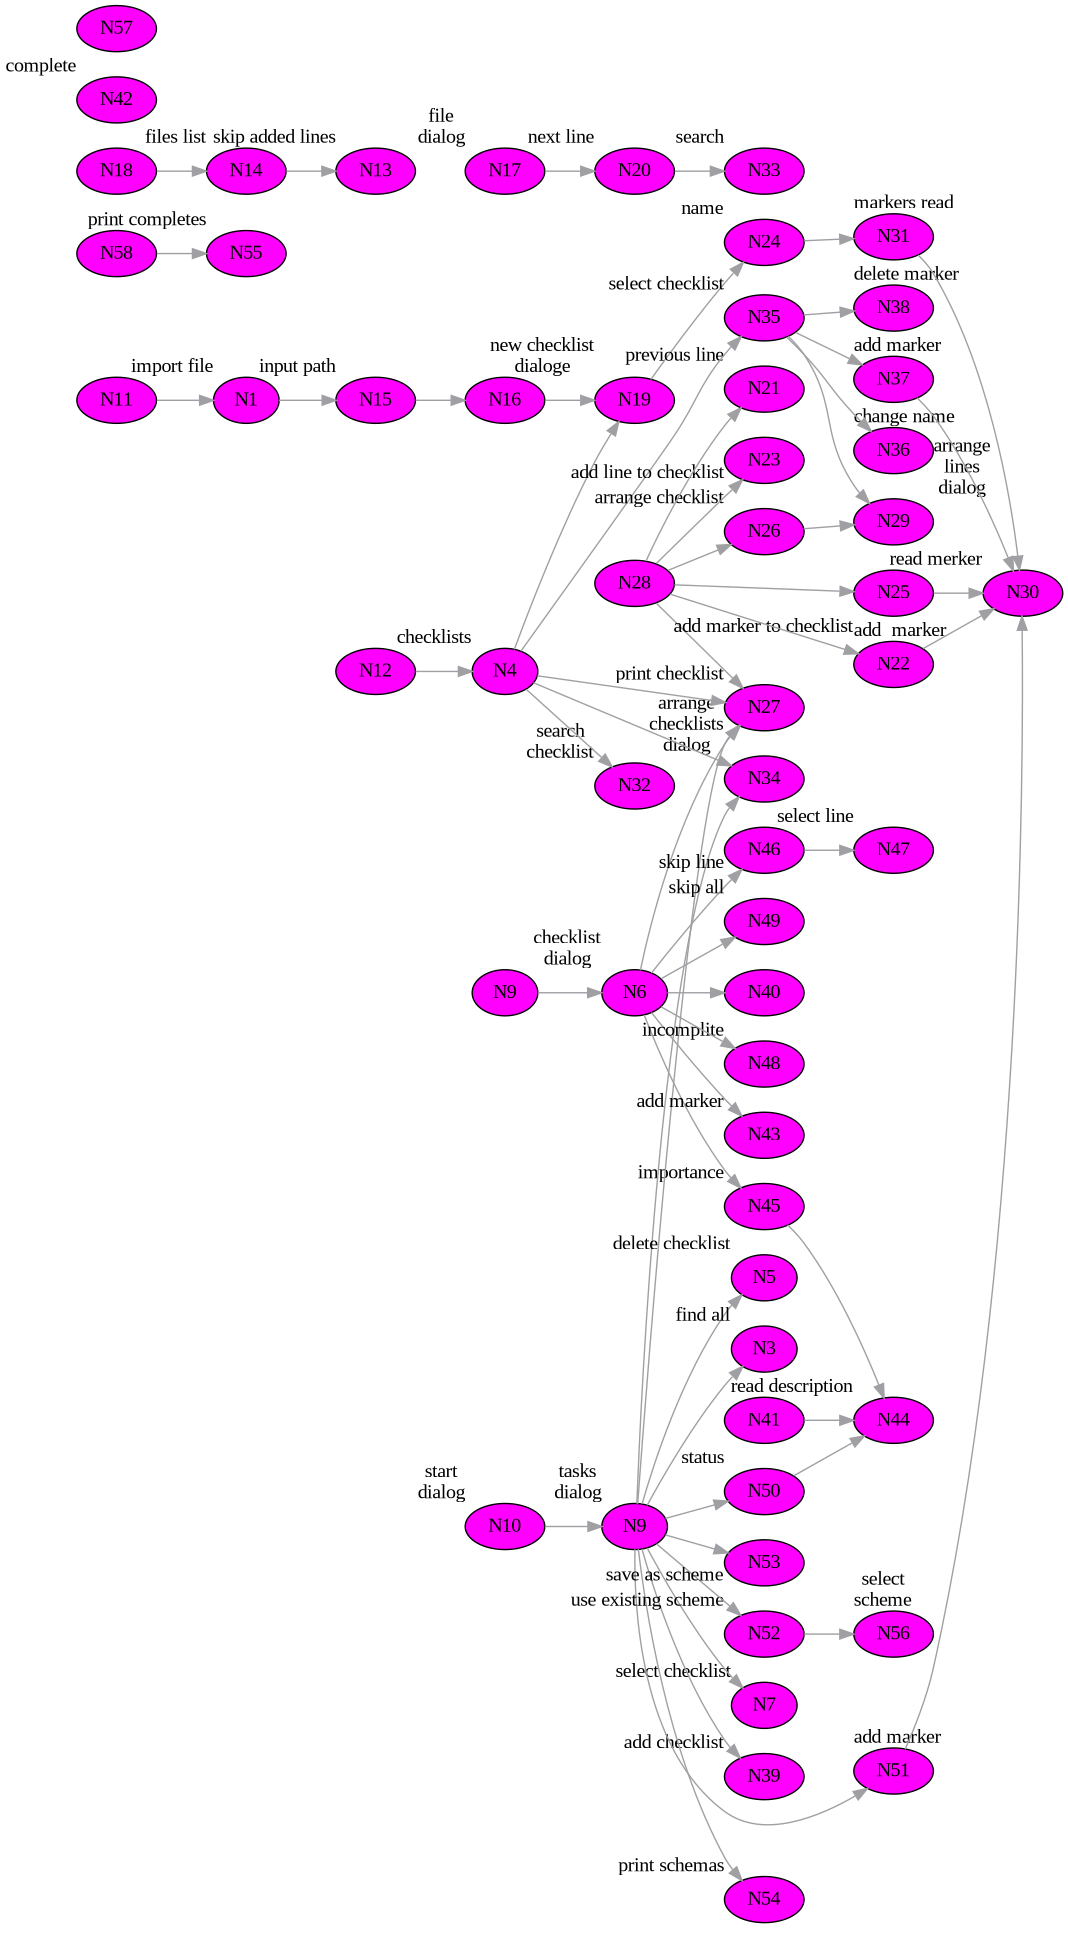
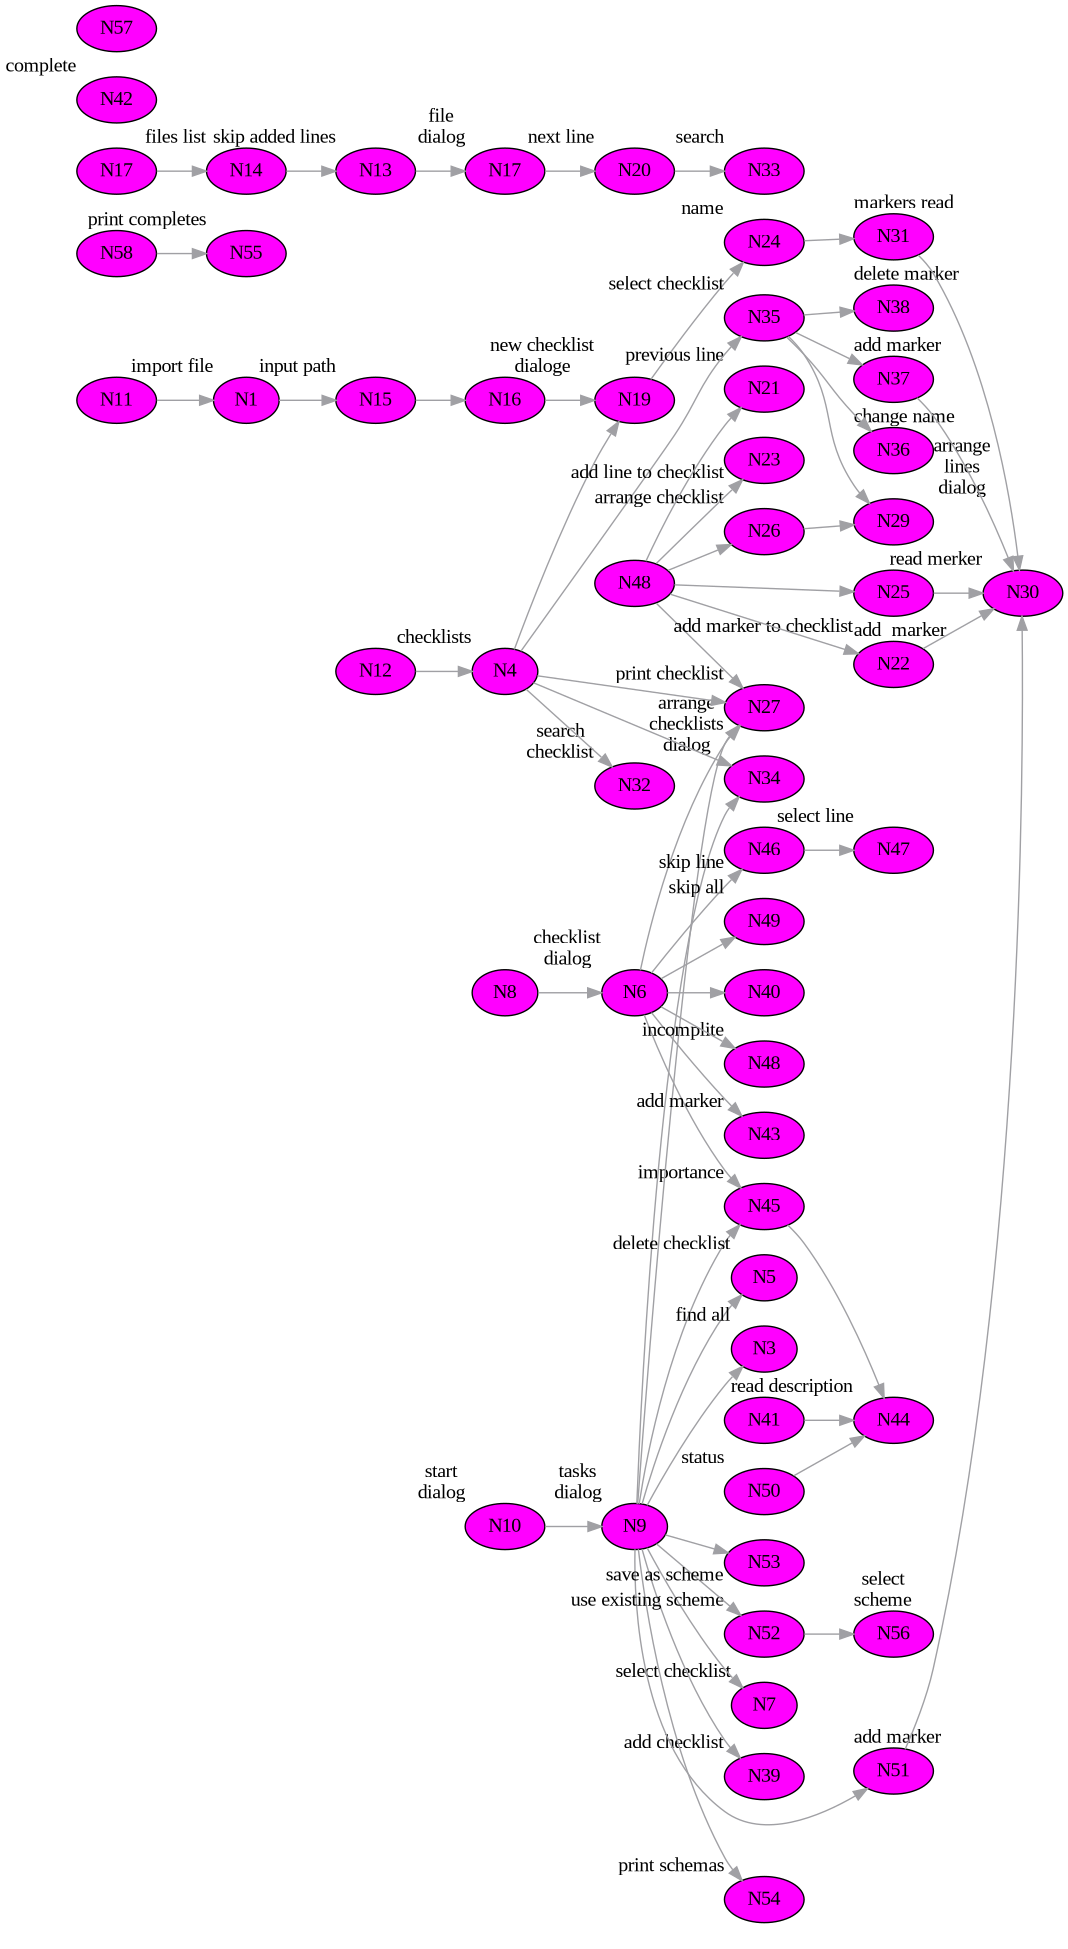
node "N18": label "N18" -> "N17"
edge "N13 skip added lines" -> "N17 file dialog": added
node "N28": label "N28" -> "N48"
node "N9": label "N9" -> "N8"
edge "N9 tasks dialog" -> "N50 status": now "N9 tasks dialog" -> "N45 importance"
